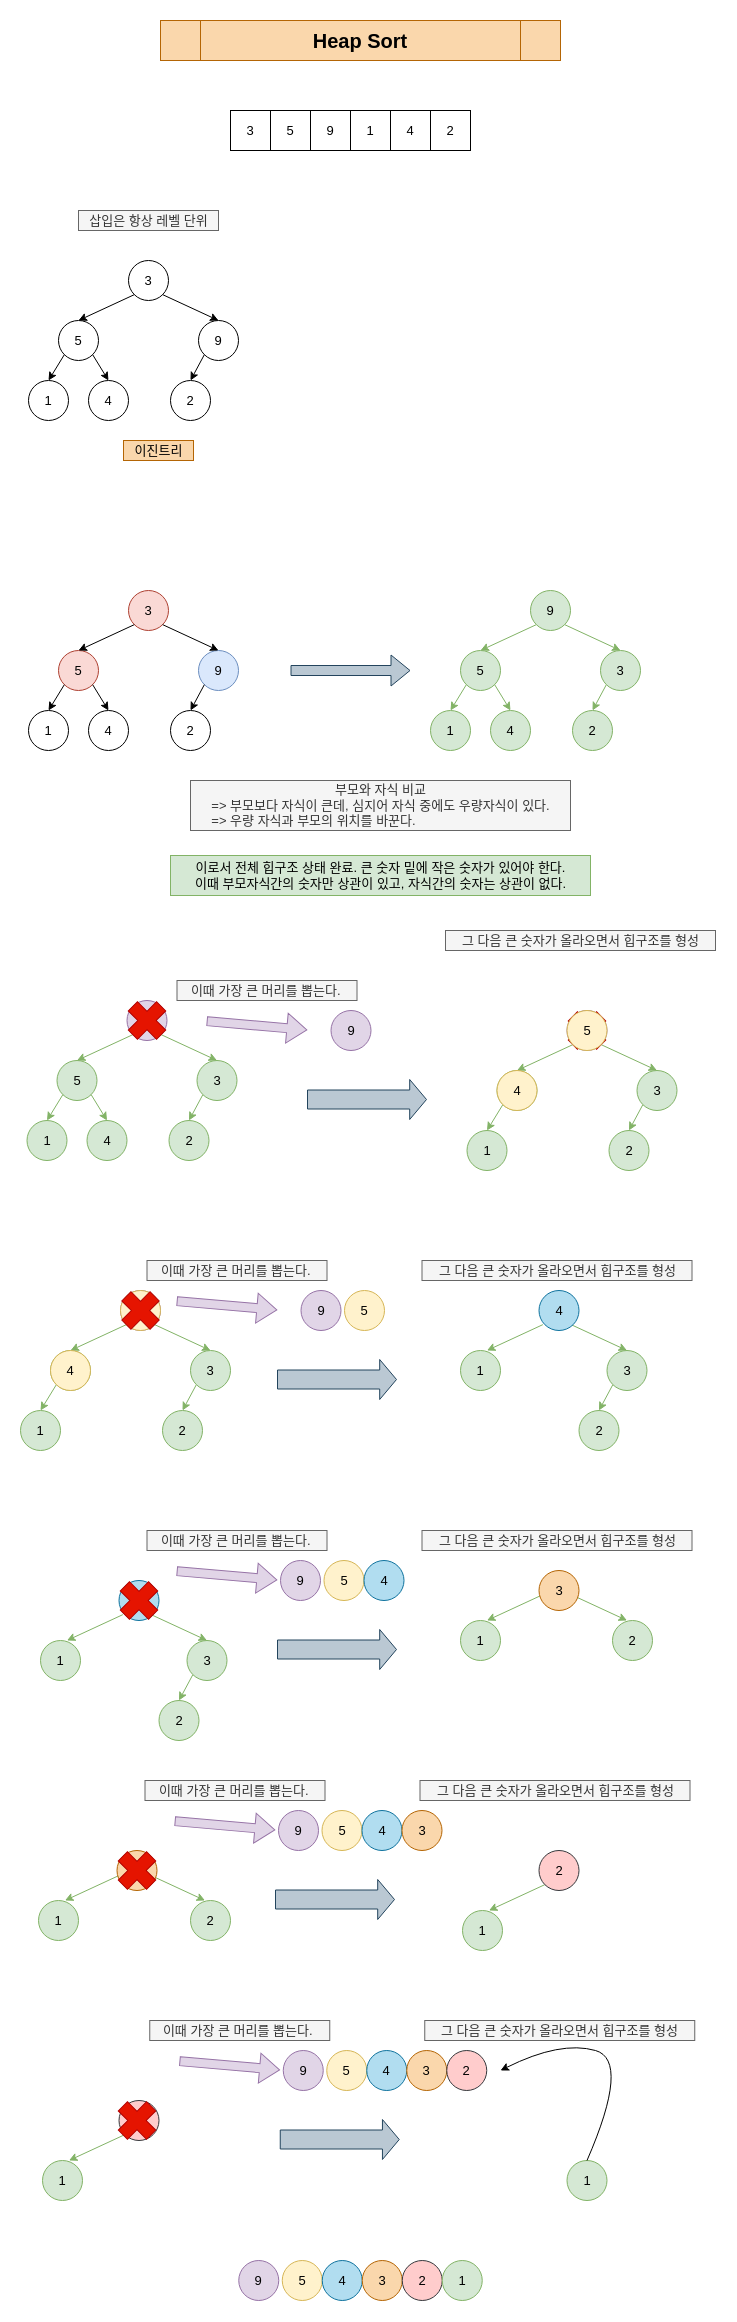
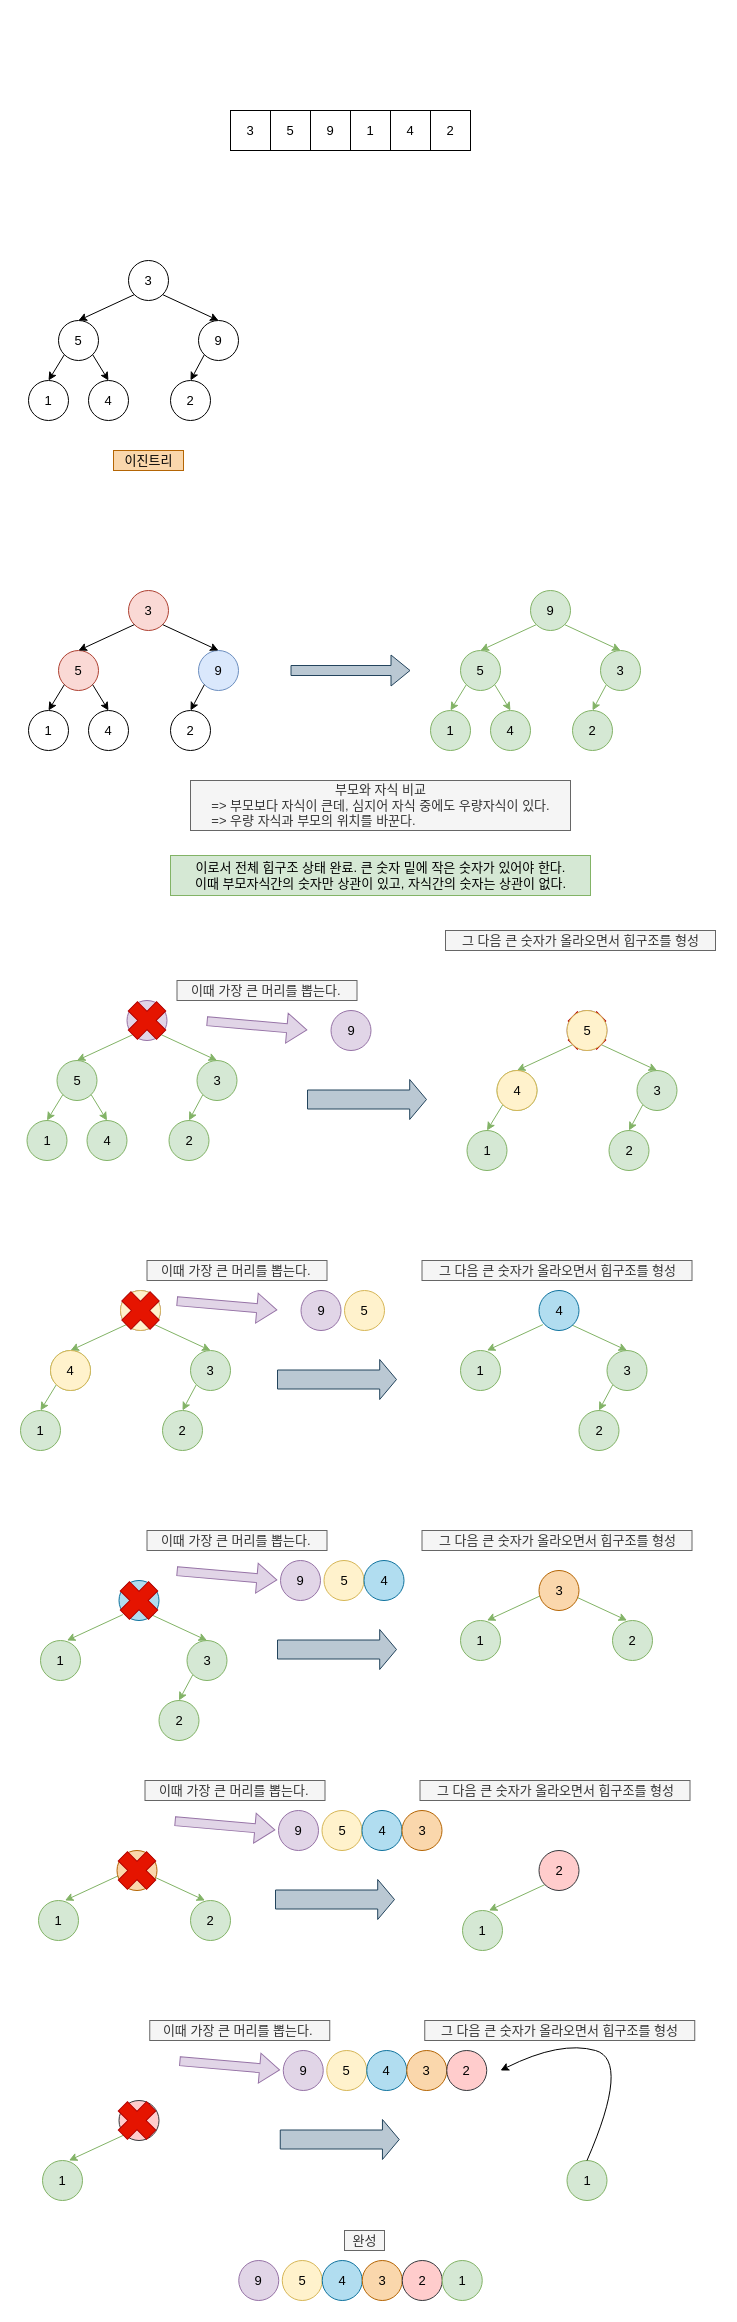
node "Heap Sort": removed
node "삽입은 항상 레벨 단위": removed
node "이진트리": moved (159, 451) -> (149, 461)
node "완성": added
